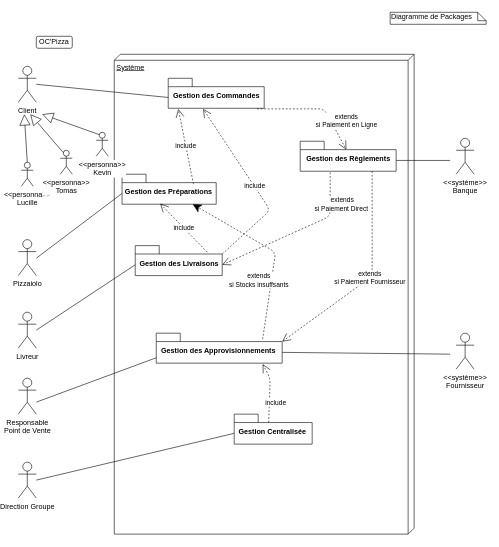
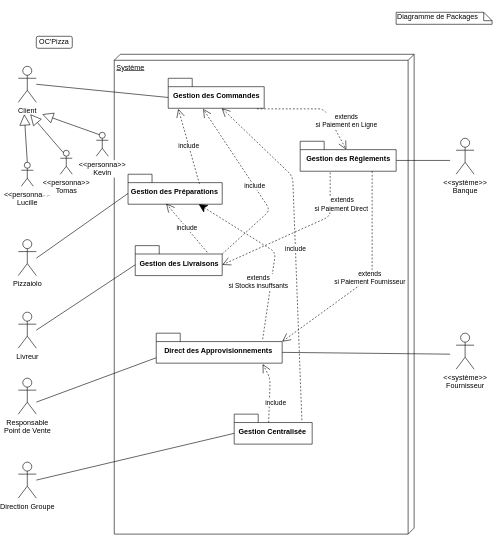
node "Diagramme de Packages": moved (438, 18) -> (444, 18)
node "Gestion des Préparations": moved (169, 189) -> (175, 189)
edge "Gestion Centralisée" -> "Gestion des Commandes": added, label "include"
node "Gestion des Approvisionnements": label "Gestion des Approvisionnements" -> "Direct des Approvisionnements"
